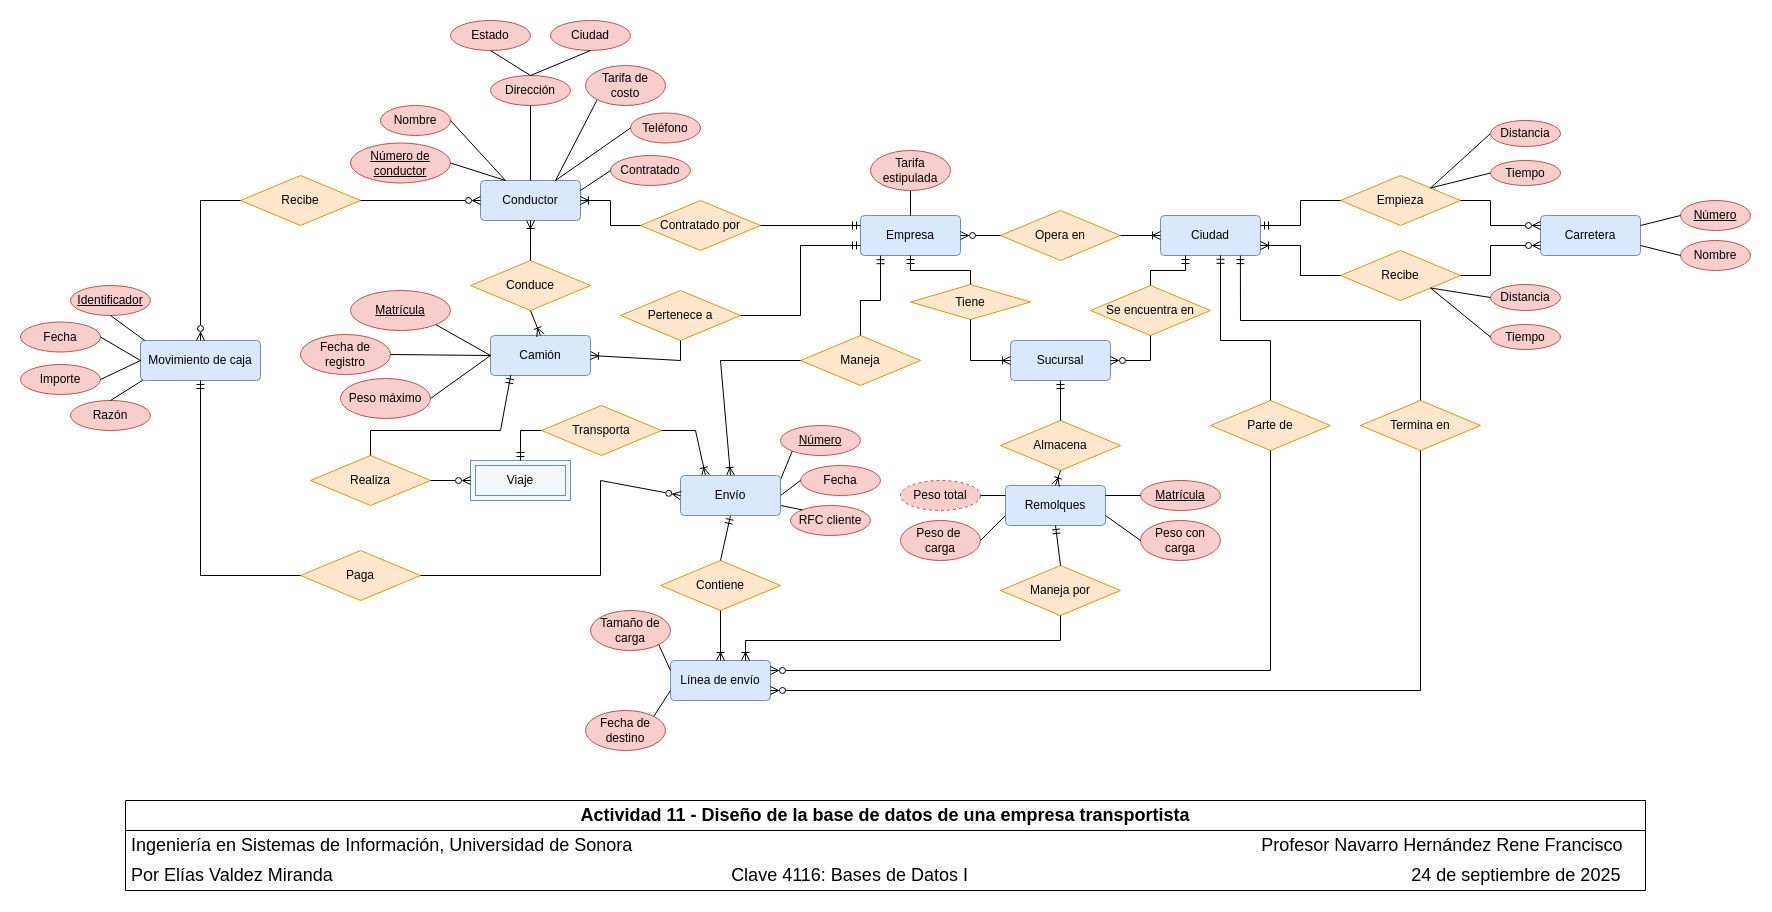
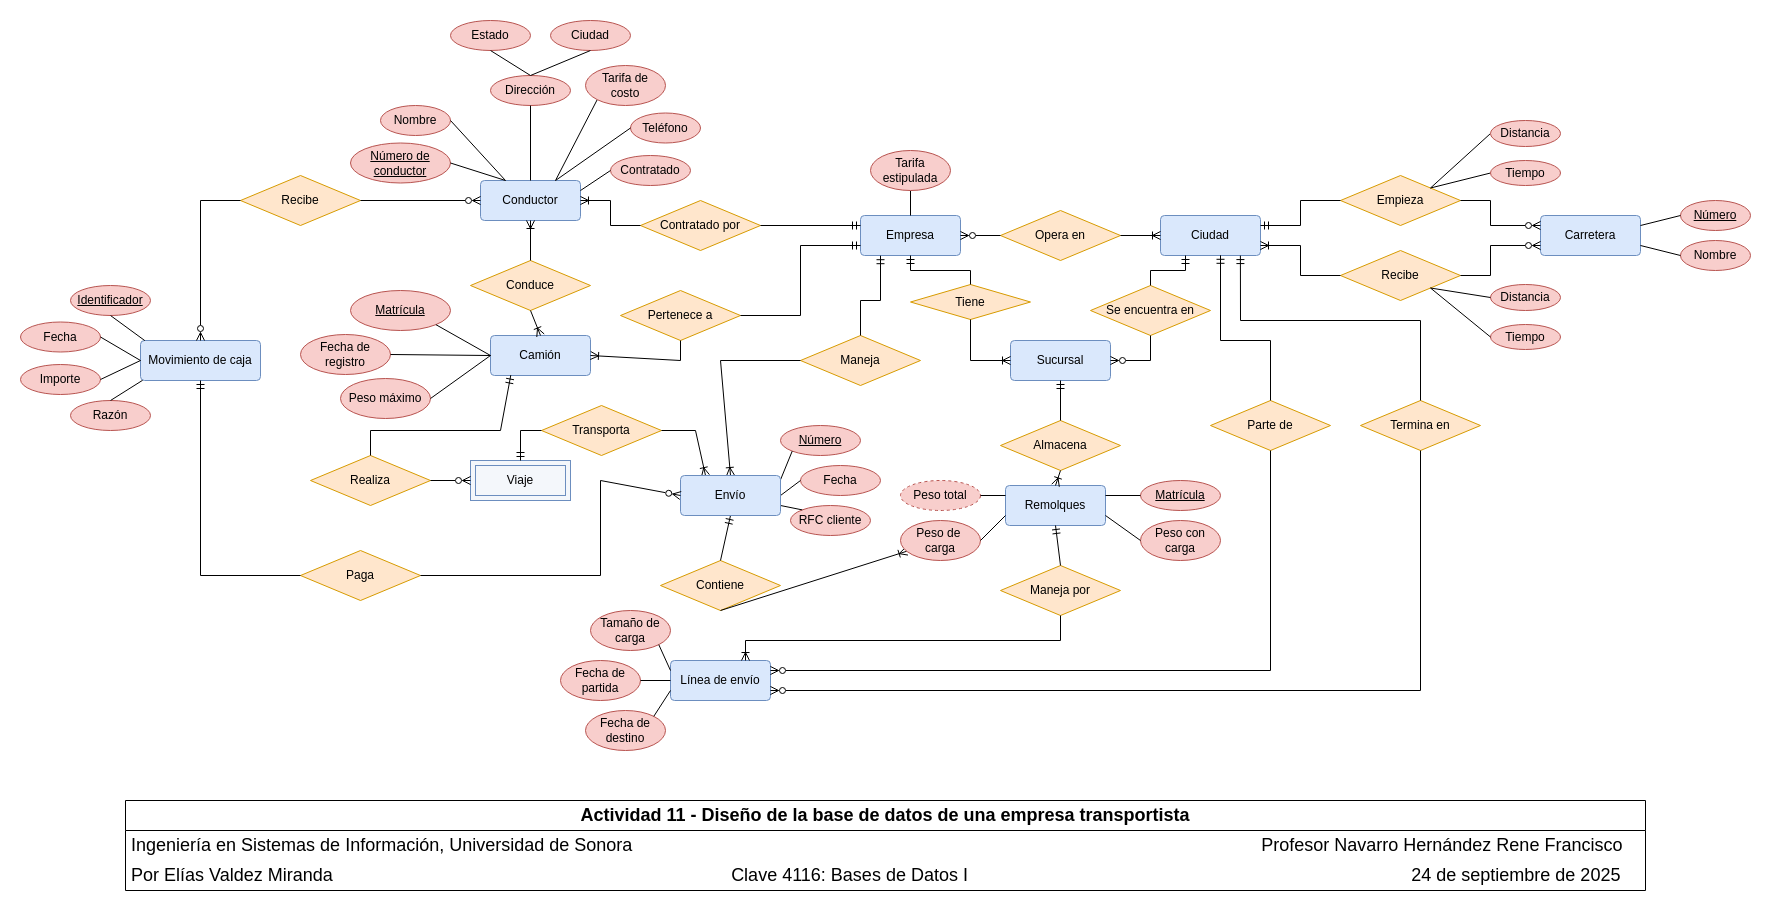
edge "Contiene" -> "Línea de envío": now "Contiene" -> "Peso de carga"
node "Fecha de partida": added
edge "Fecha de partida" -- "Línea de envío": added
